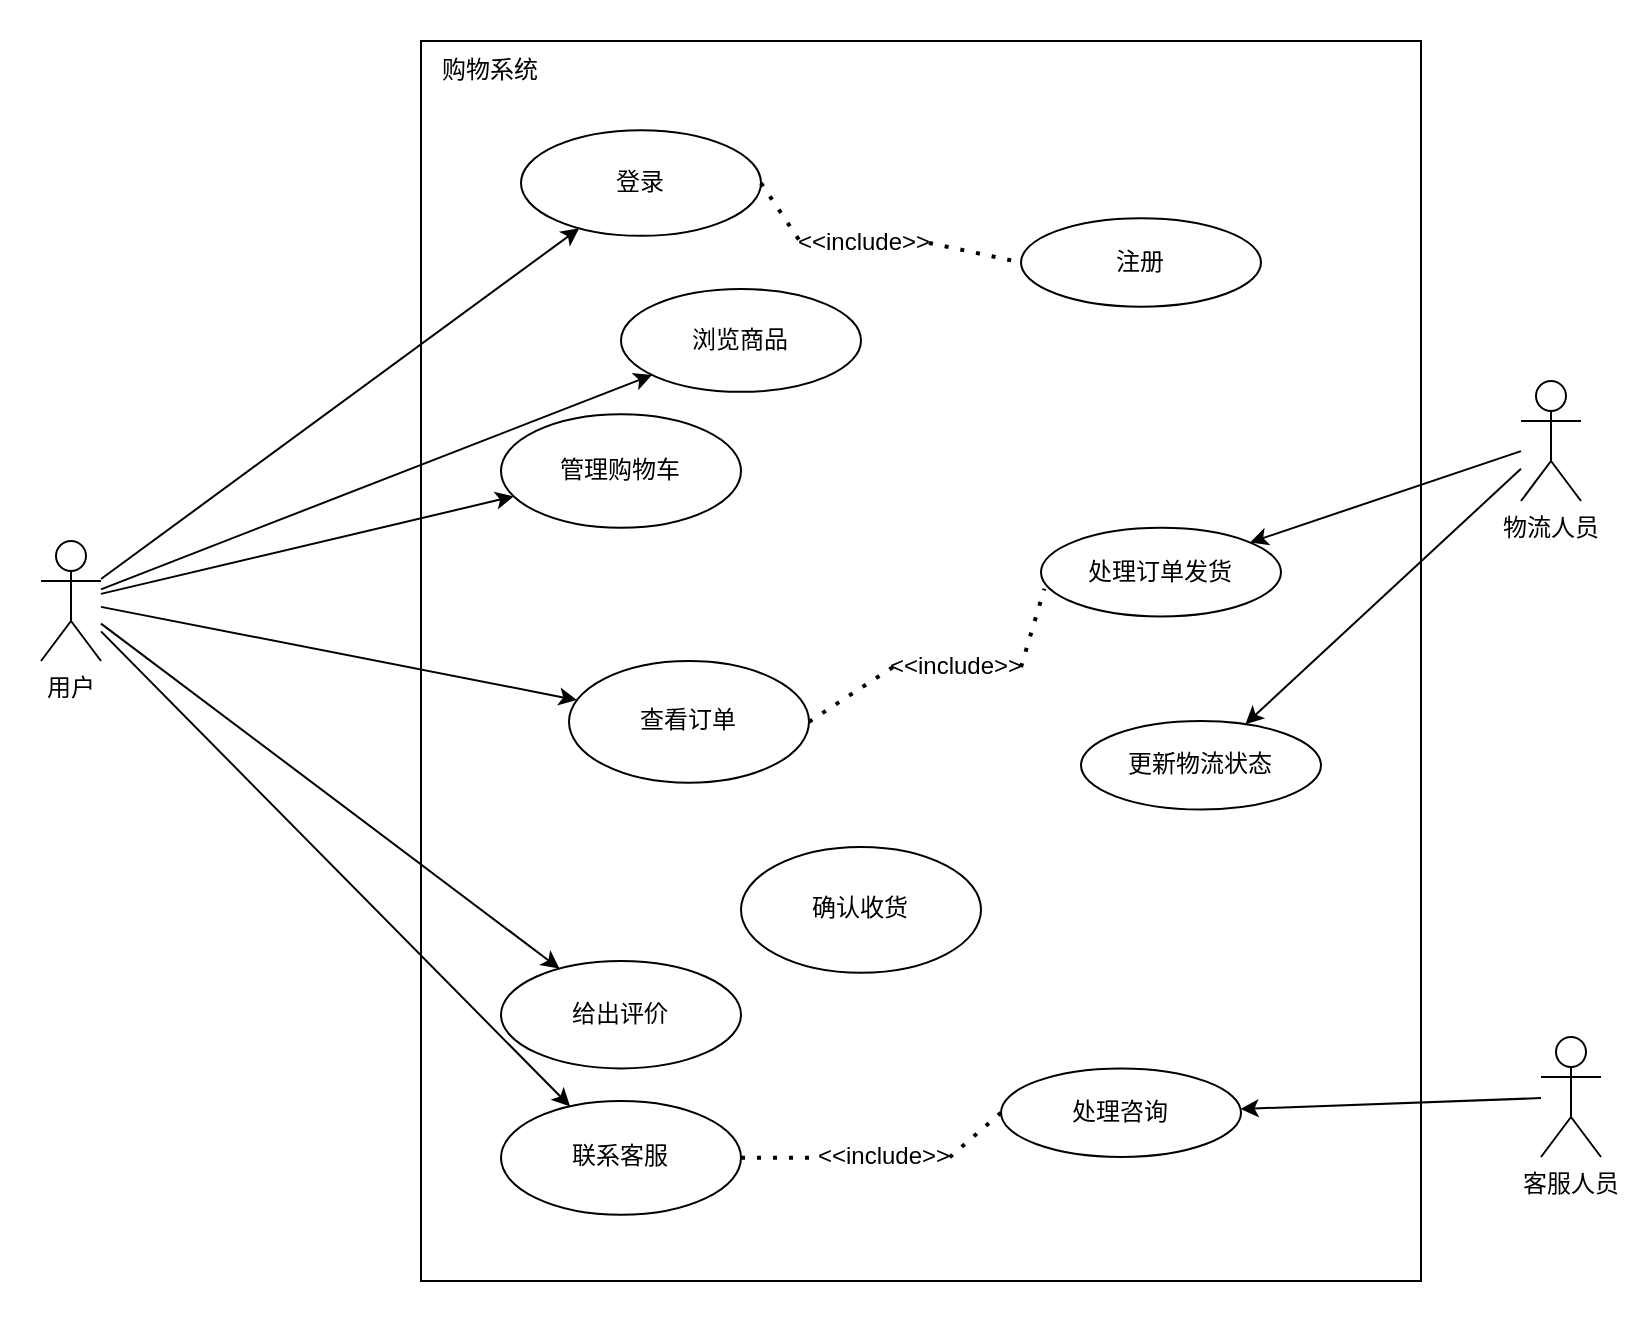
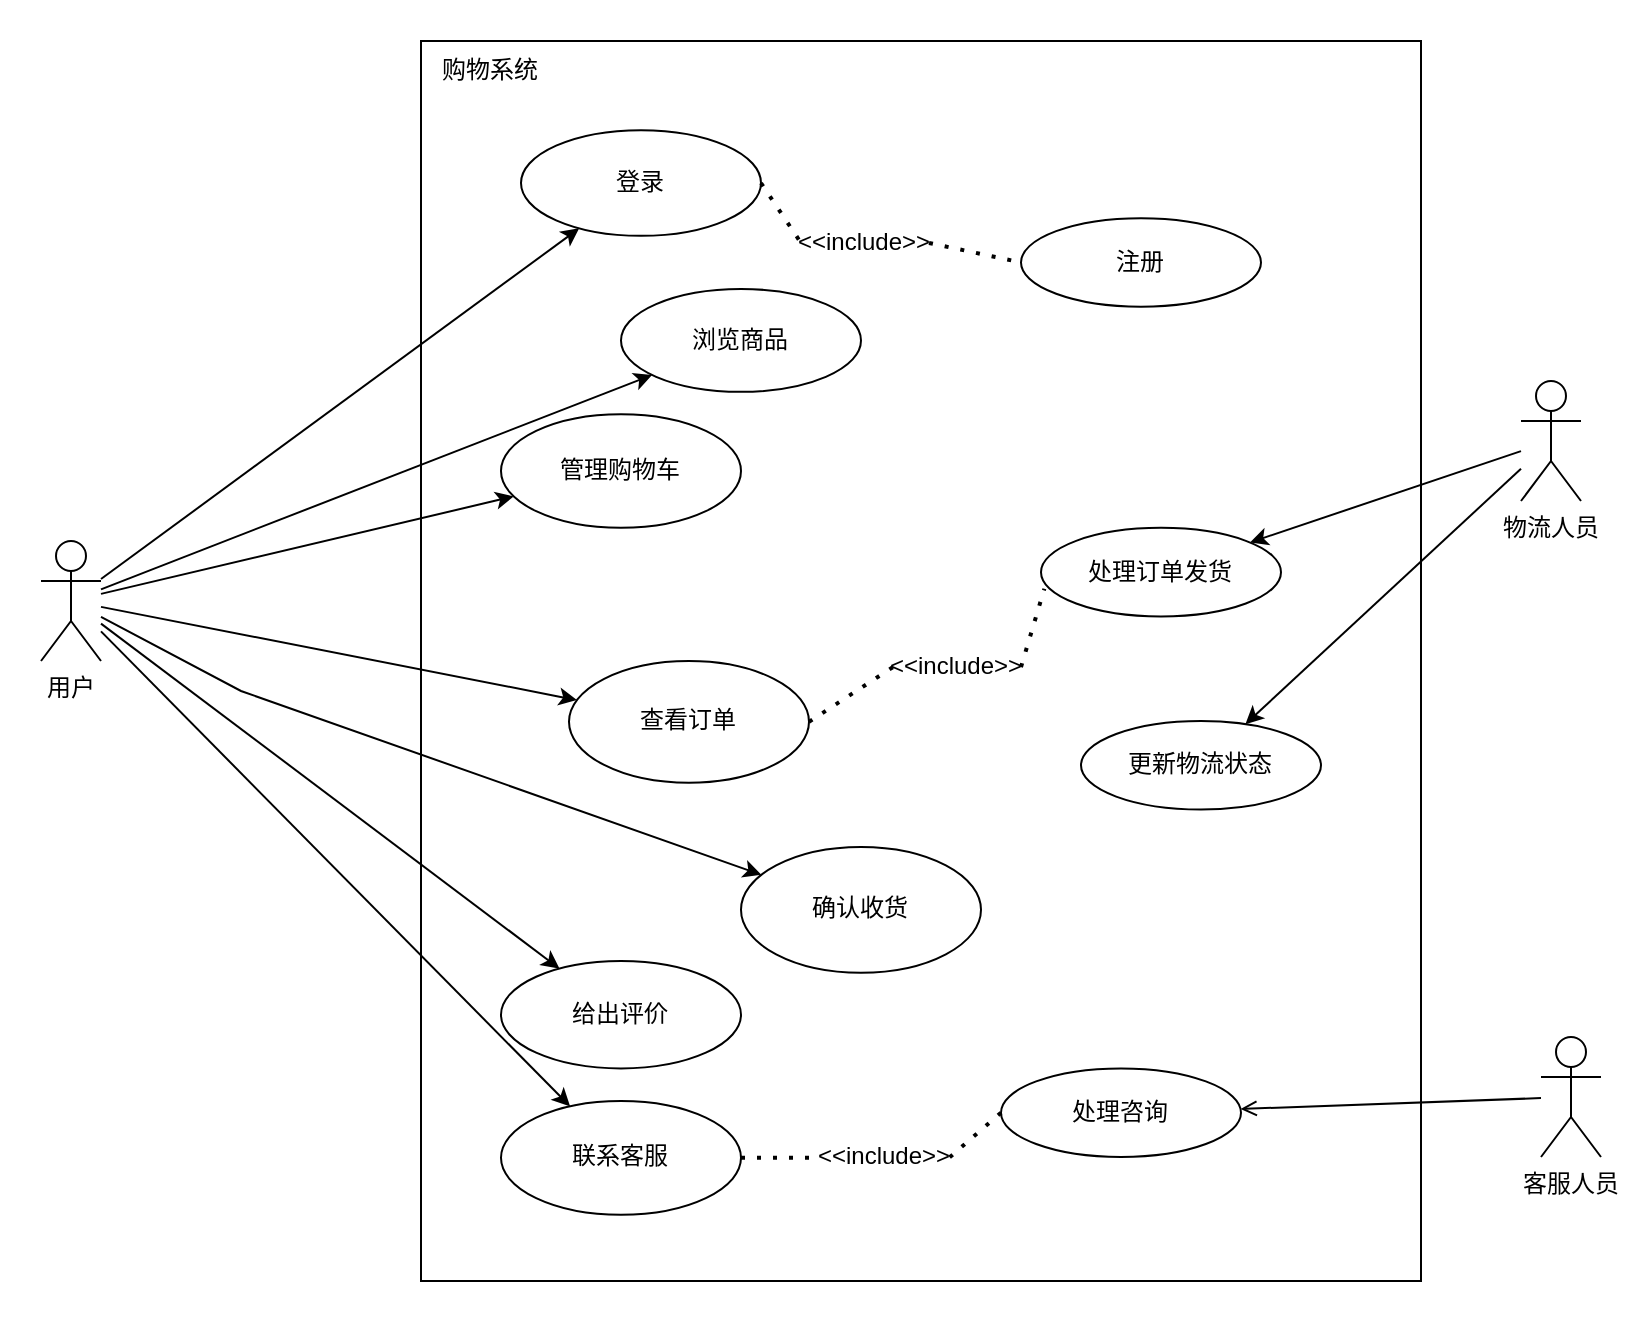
edge "用户" -> "确认收货": added
edge "客服人员" -> "处理咨询": arrowhead classic -> open
